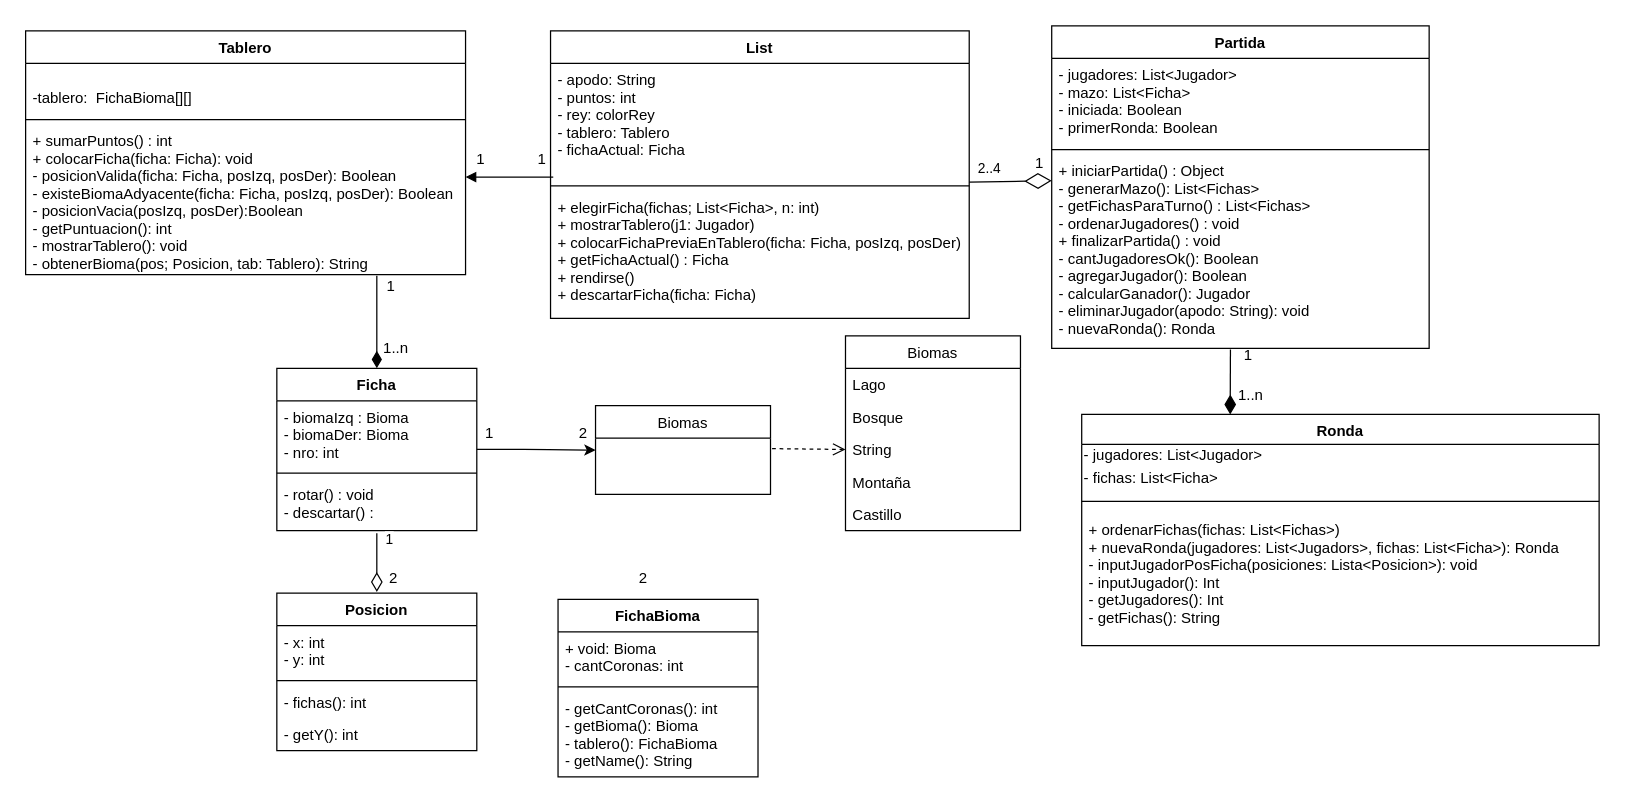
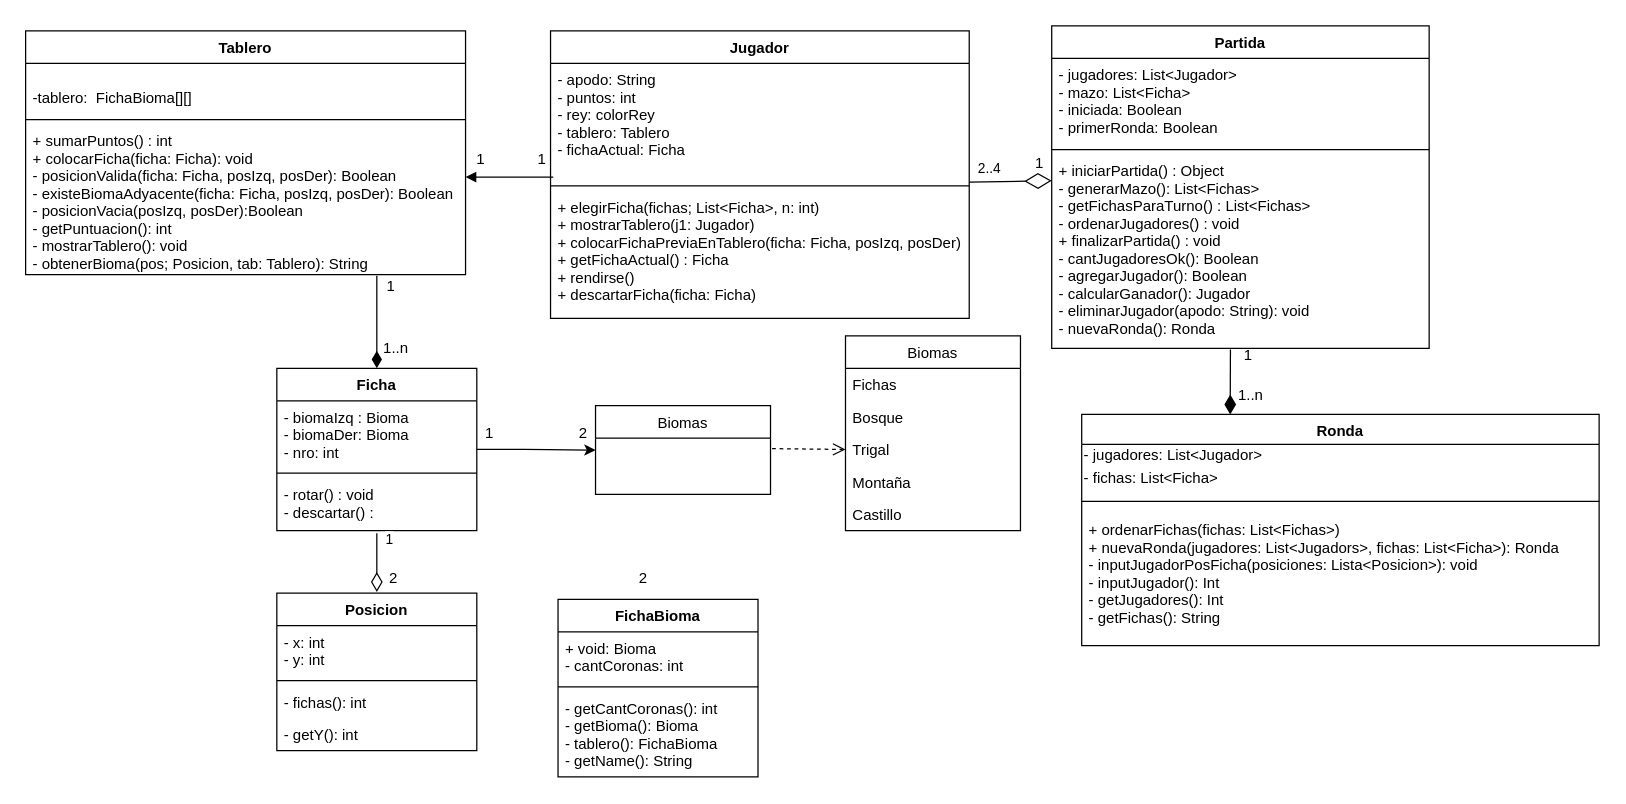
node "List": label "List" -> "Jugador"
node "Lago": label "Lago" -> "Fichas"
node "String": label "String" -> "Trigal"
